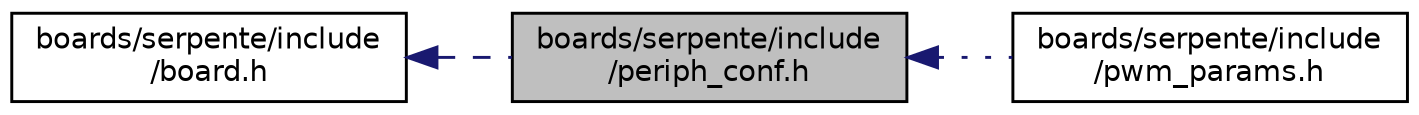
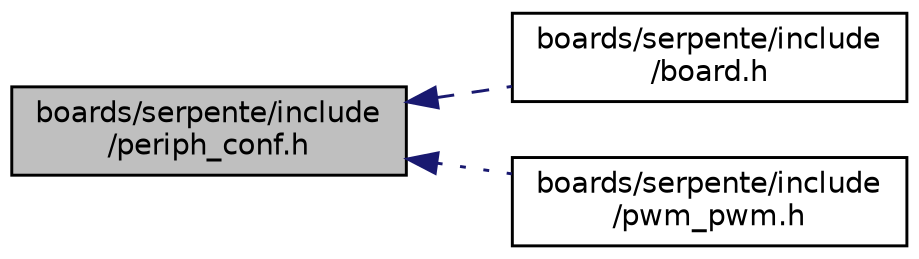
edge "boards/serpente/include /periph_conf.h" -> "boards/serpente/include /board.h": reversed
node "boards/serpente/include /pwm_params.h": label "boards/serpente/include /pwm_params.h" -> "boards/serpente/include /pwm_pwm.h"
